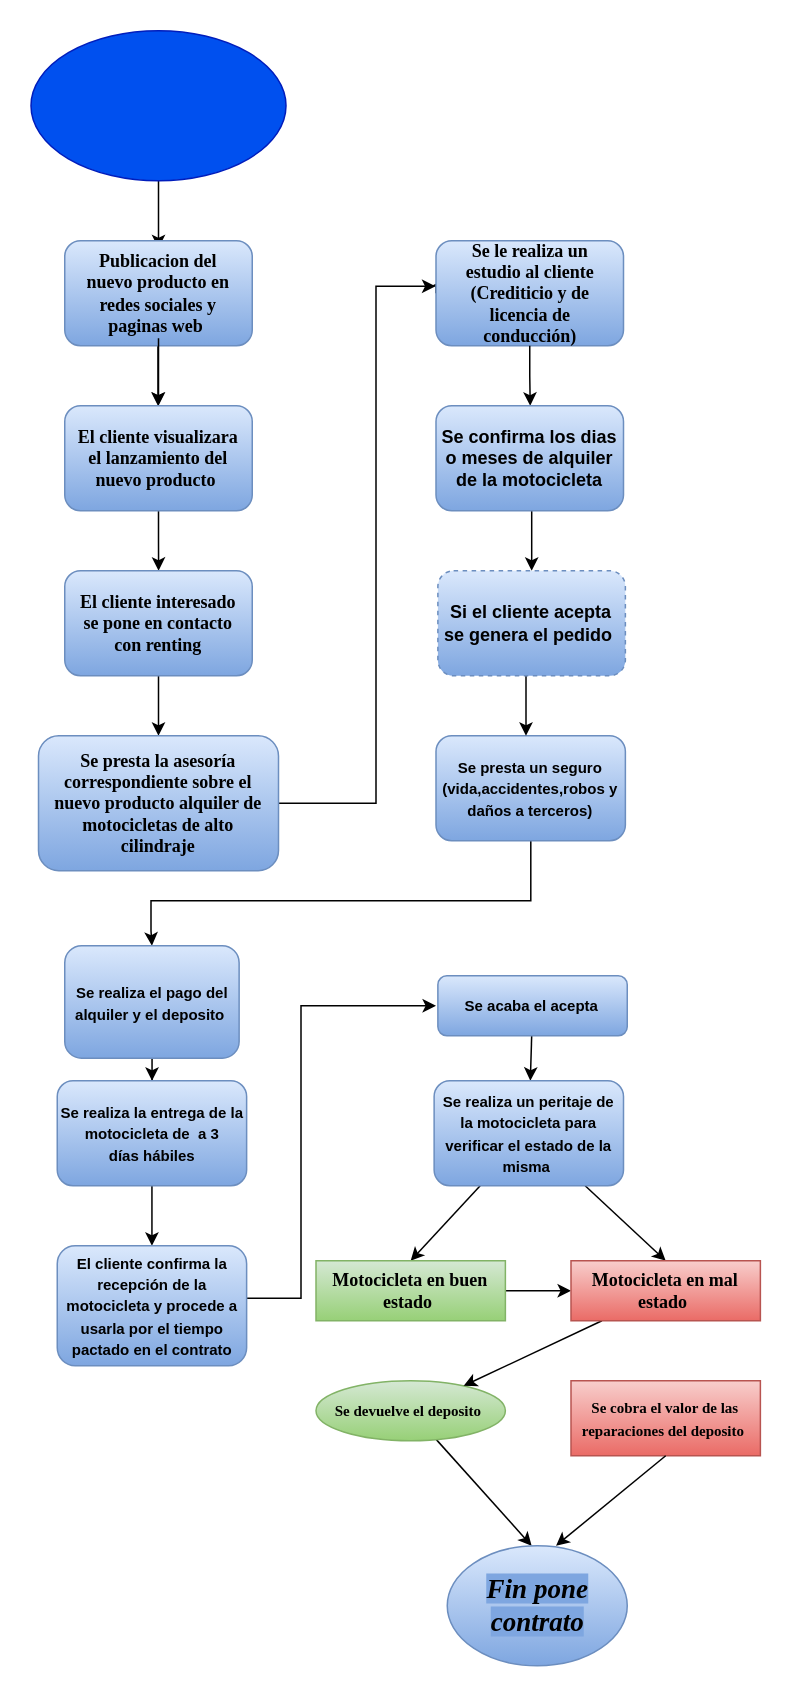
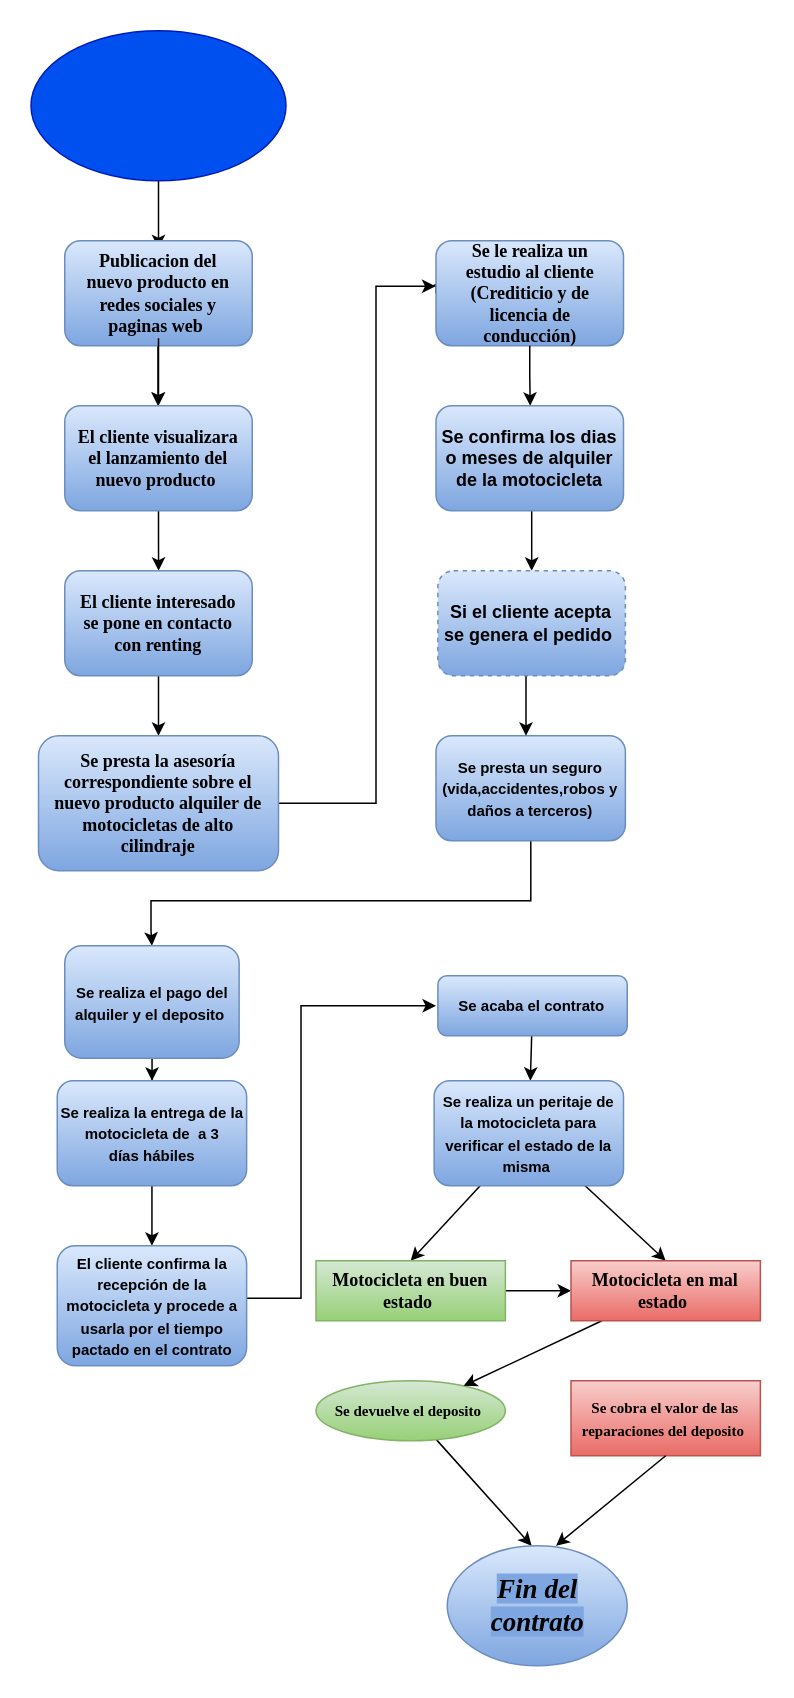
node "Se acaba el acepta": label "Se acaba el acepta" -> "Se acaba el contrato"
node "Fin pone contrato": label "Fin pone contrato" -> "Fin del contrato"
